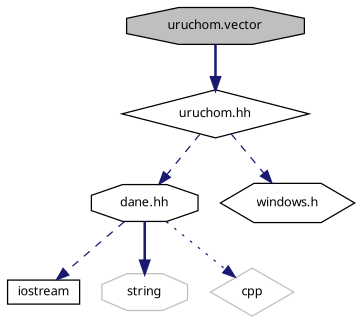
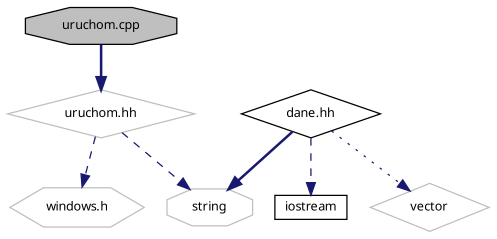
node "uruchom.vector": label "uruchom.vector" -> "uruchom.cpp"
node "uruchom.hh": color black -> grey75
edge "uruchom.hh" -> "dane.hh": now "uruchom.hh" -> "string"
node "dane.hh": shape octagon -> diamond
node "windows.h": color black -> grey75
node "cpp": label "cpp" -> "vector"
